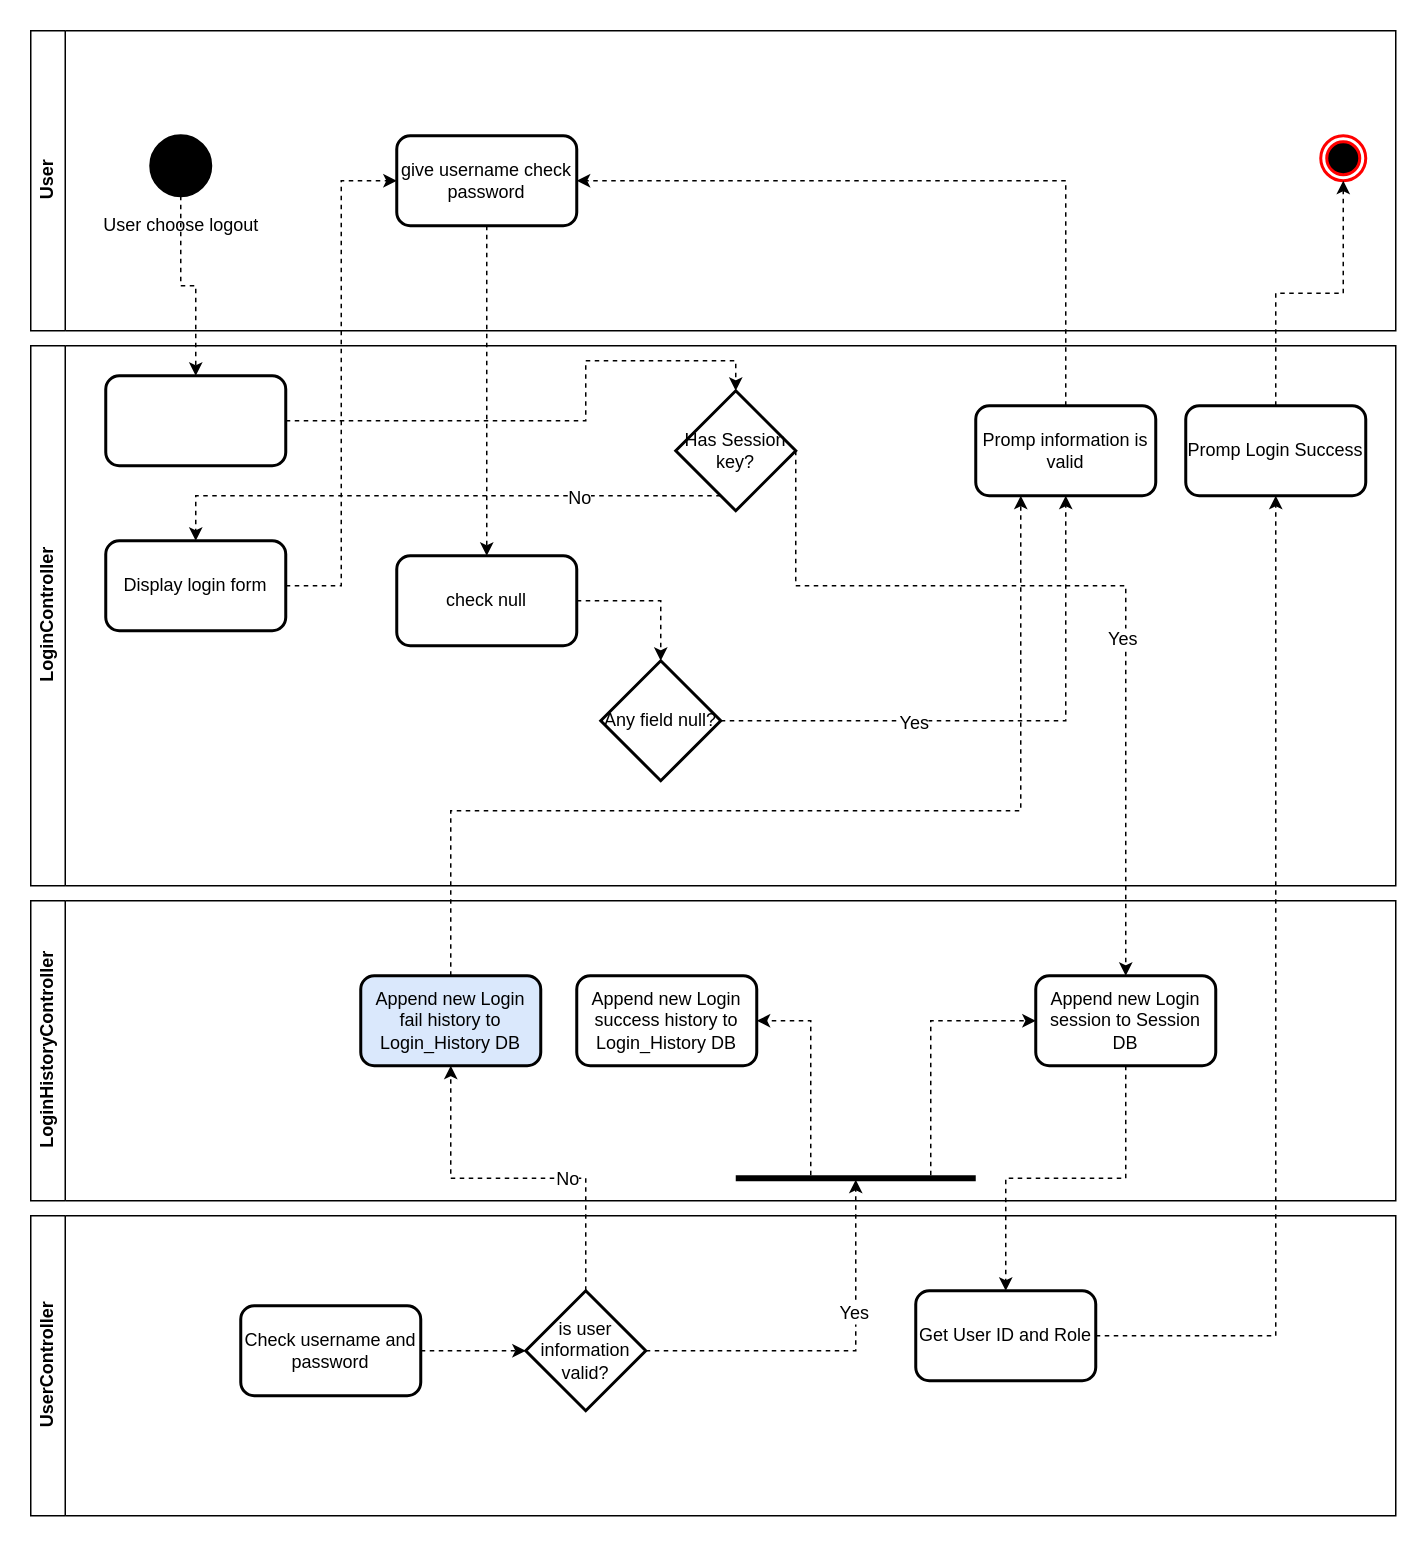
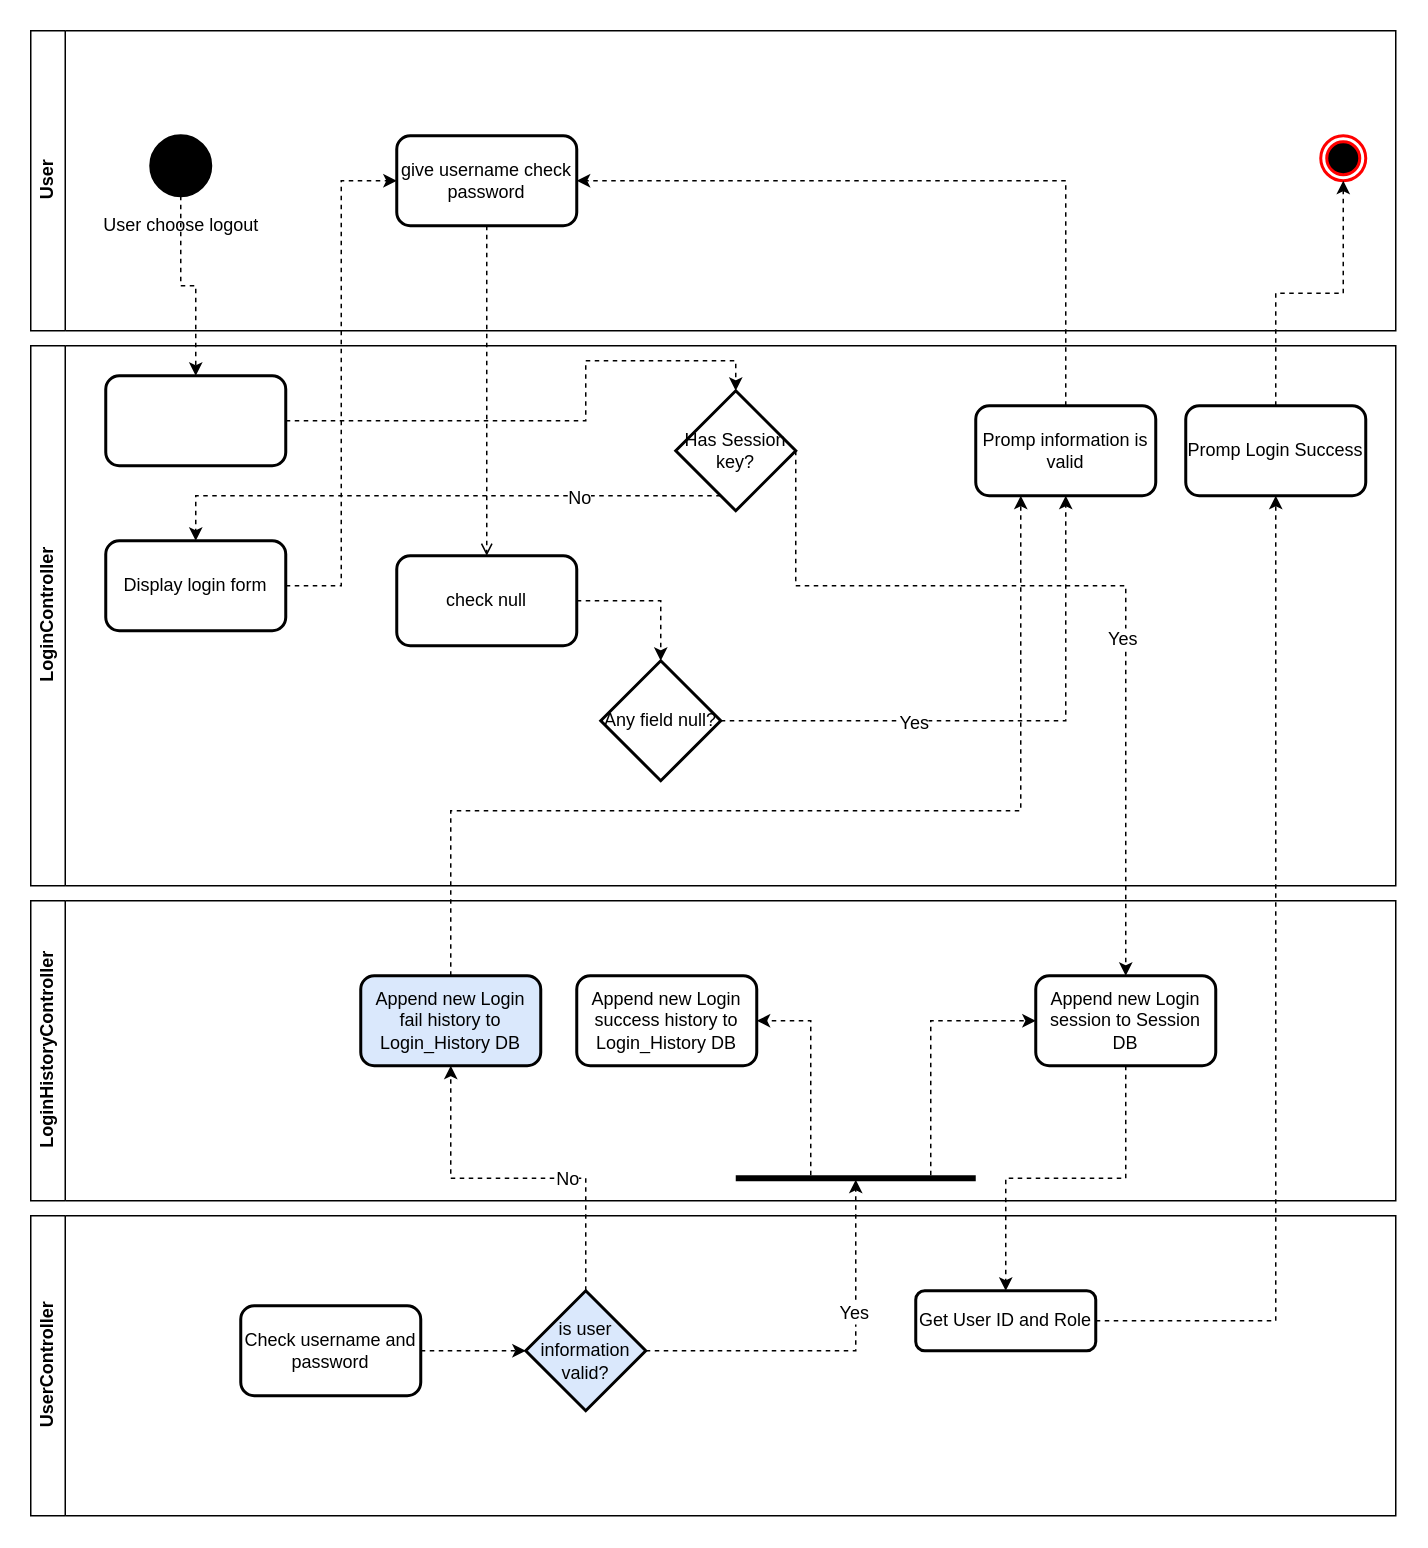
edge "give username check password" -> "check null": arrowhead classic -> open
node "Get User ID and Role": size 180x90 -> 180x60
node "is user information valid?": fillcolor #ffffff -> #dae8fc
